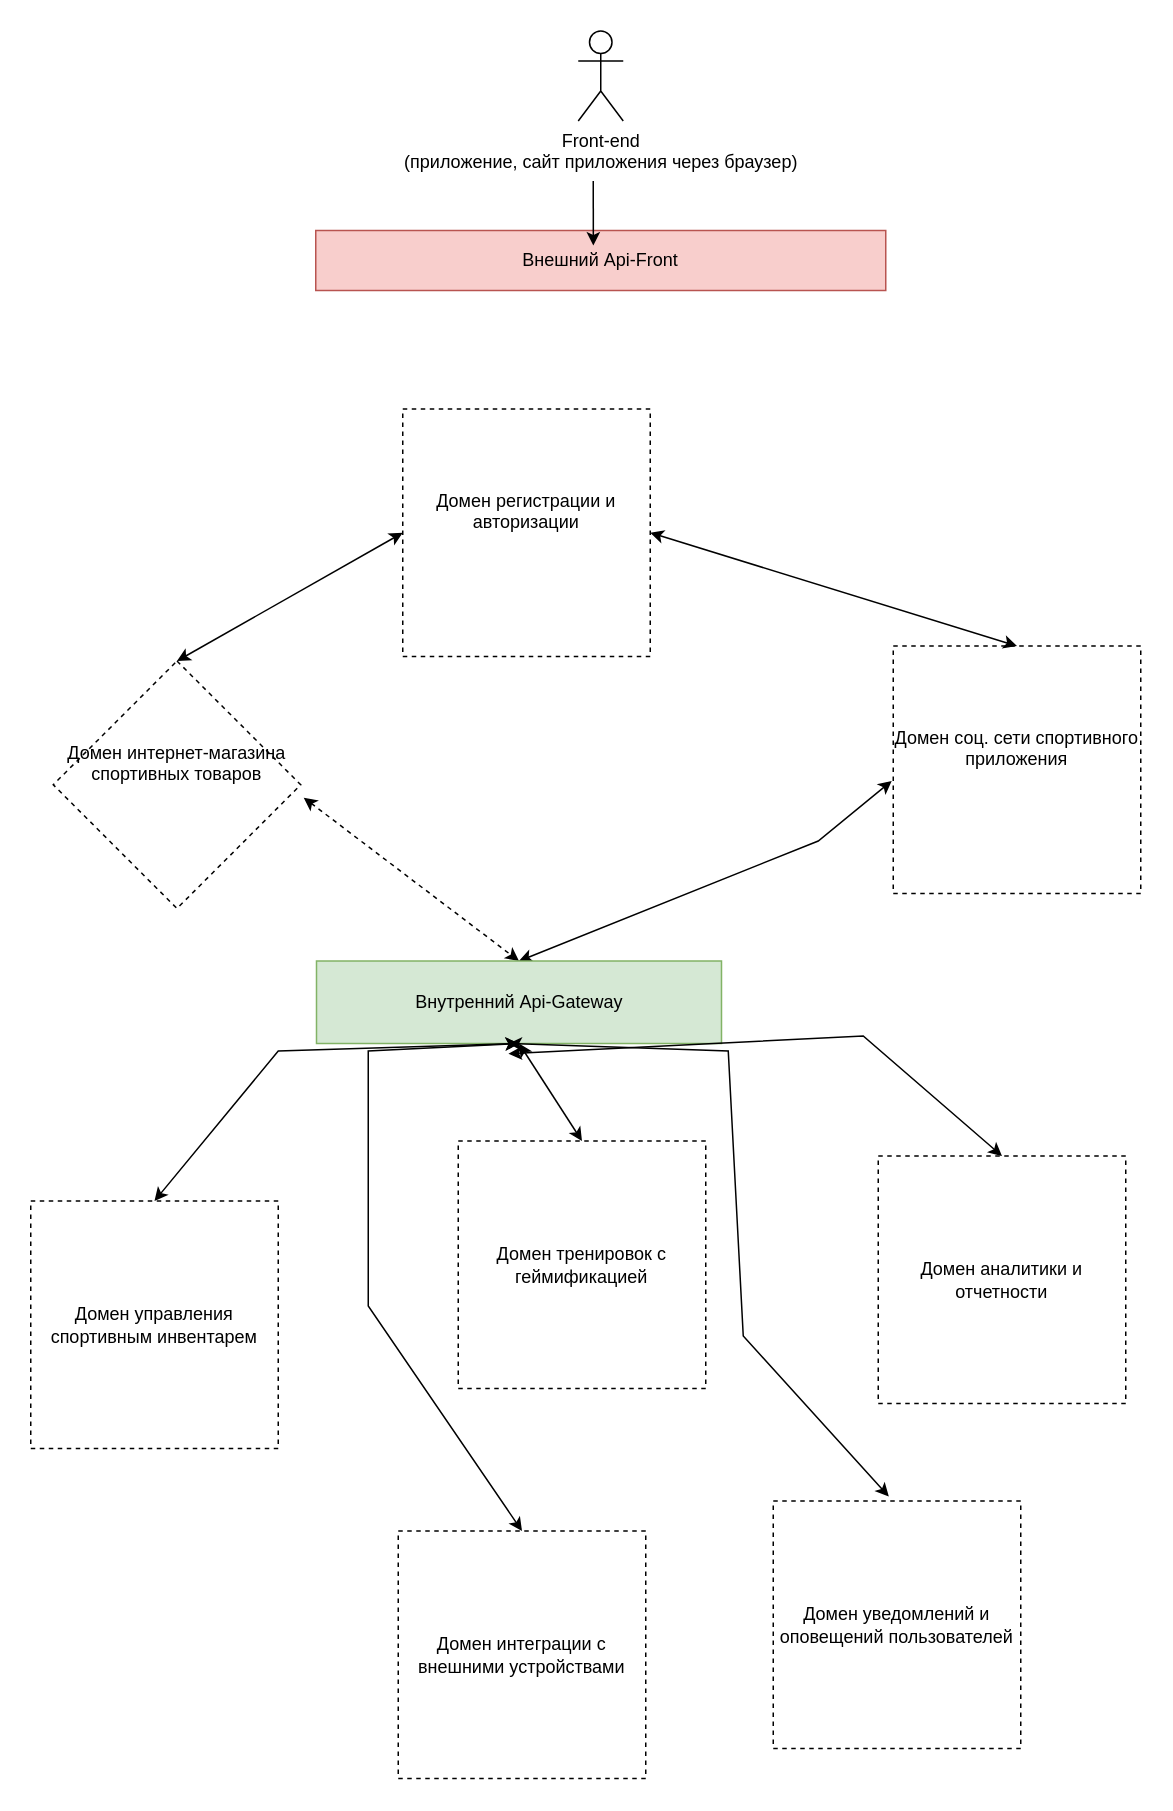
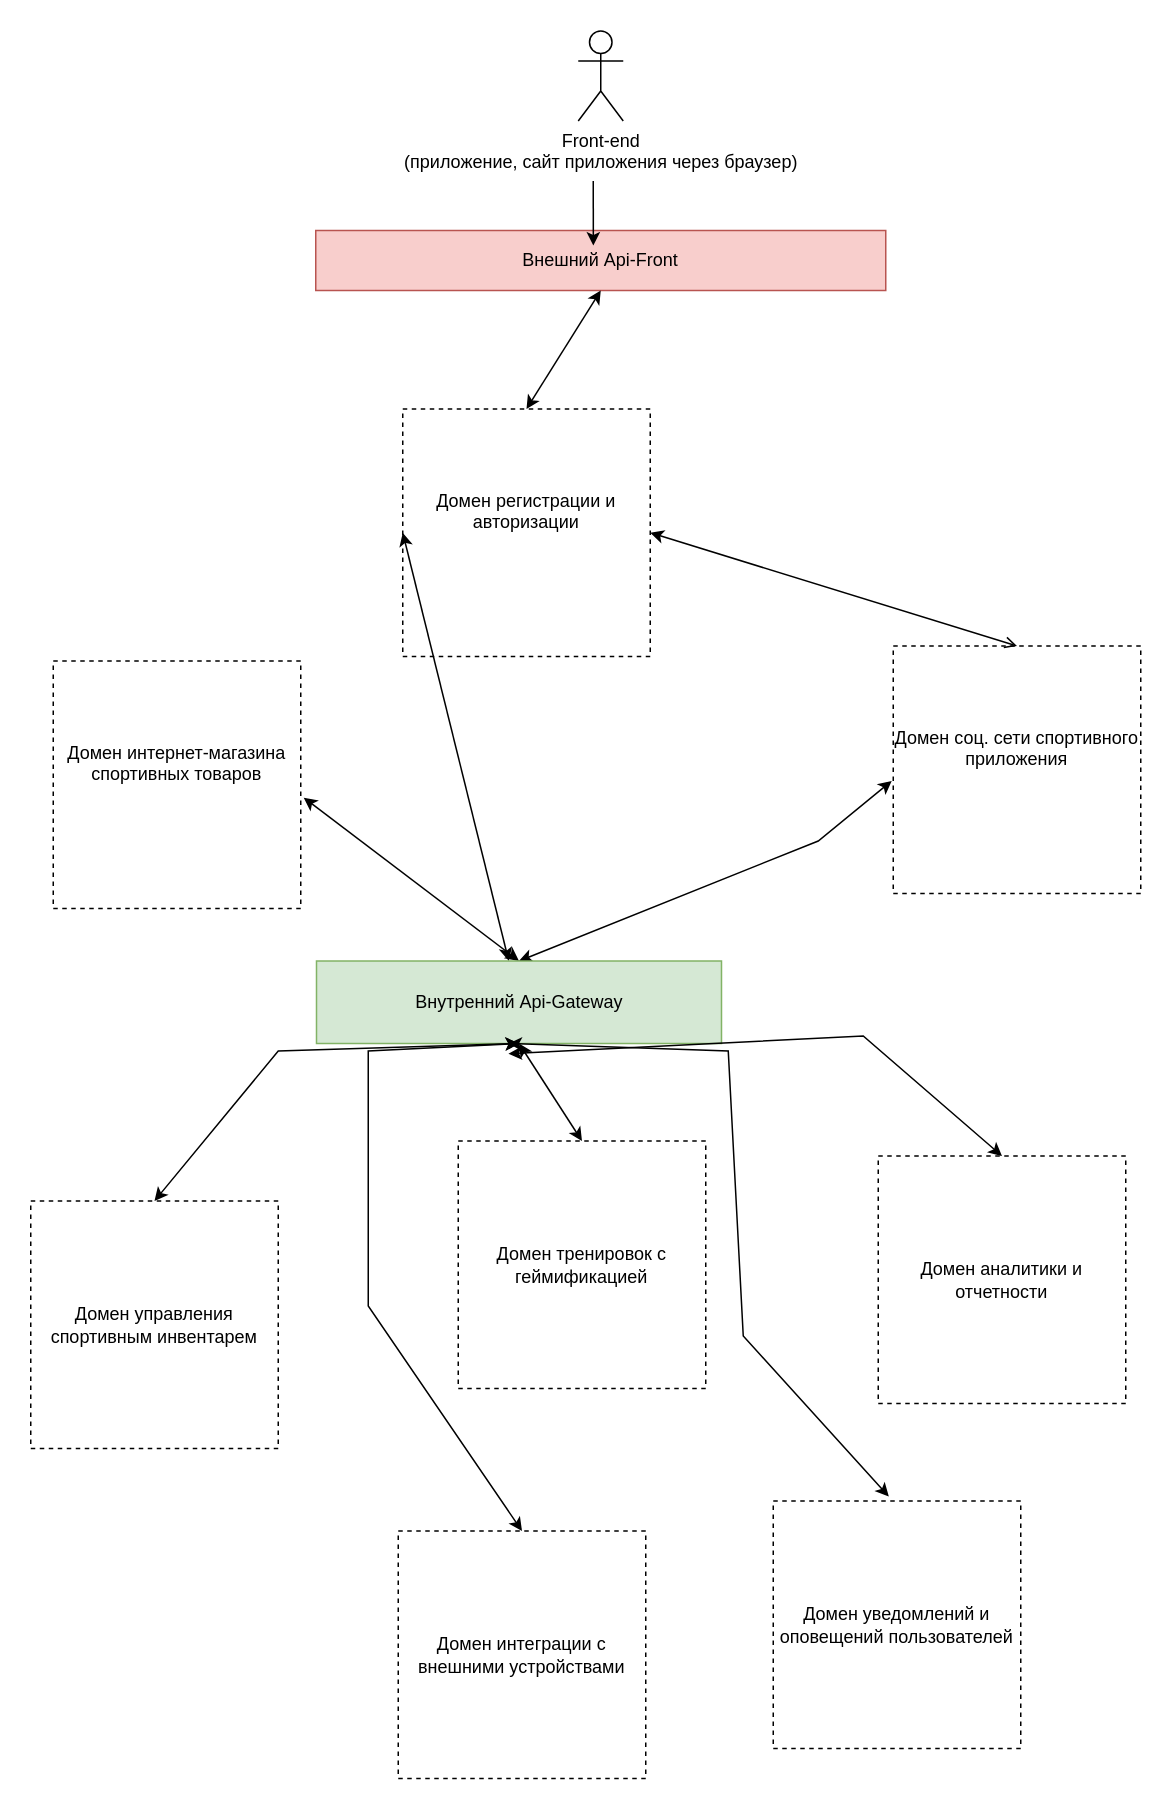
edge "Внешний Api-Front" -- "Домен регистрации и авторизации": added
edge "Домен регистрации и авторизации" -- "Домен интернет-магазина спортивных товаров": now "Домен регистрации и авторизации" -- "Внутренний Api-Gateway"
edge "Домен регистрации и авторизации" -- "Домен соц. сети спортивного приложения": arrowhead classic -> open
node "Домен интернет-магазина спортивных товаров": shape diamond -> rectangle
edge "Домен интернет-магазина спортивных товаров" -- "Внутренний Api-Gateway": style dashed -> solid
